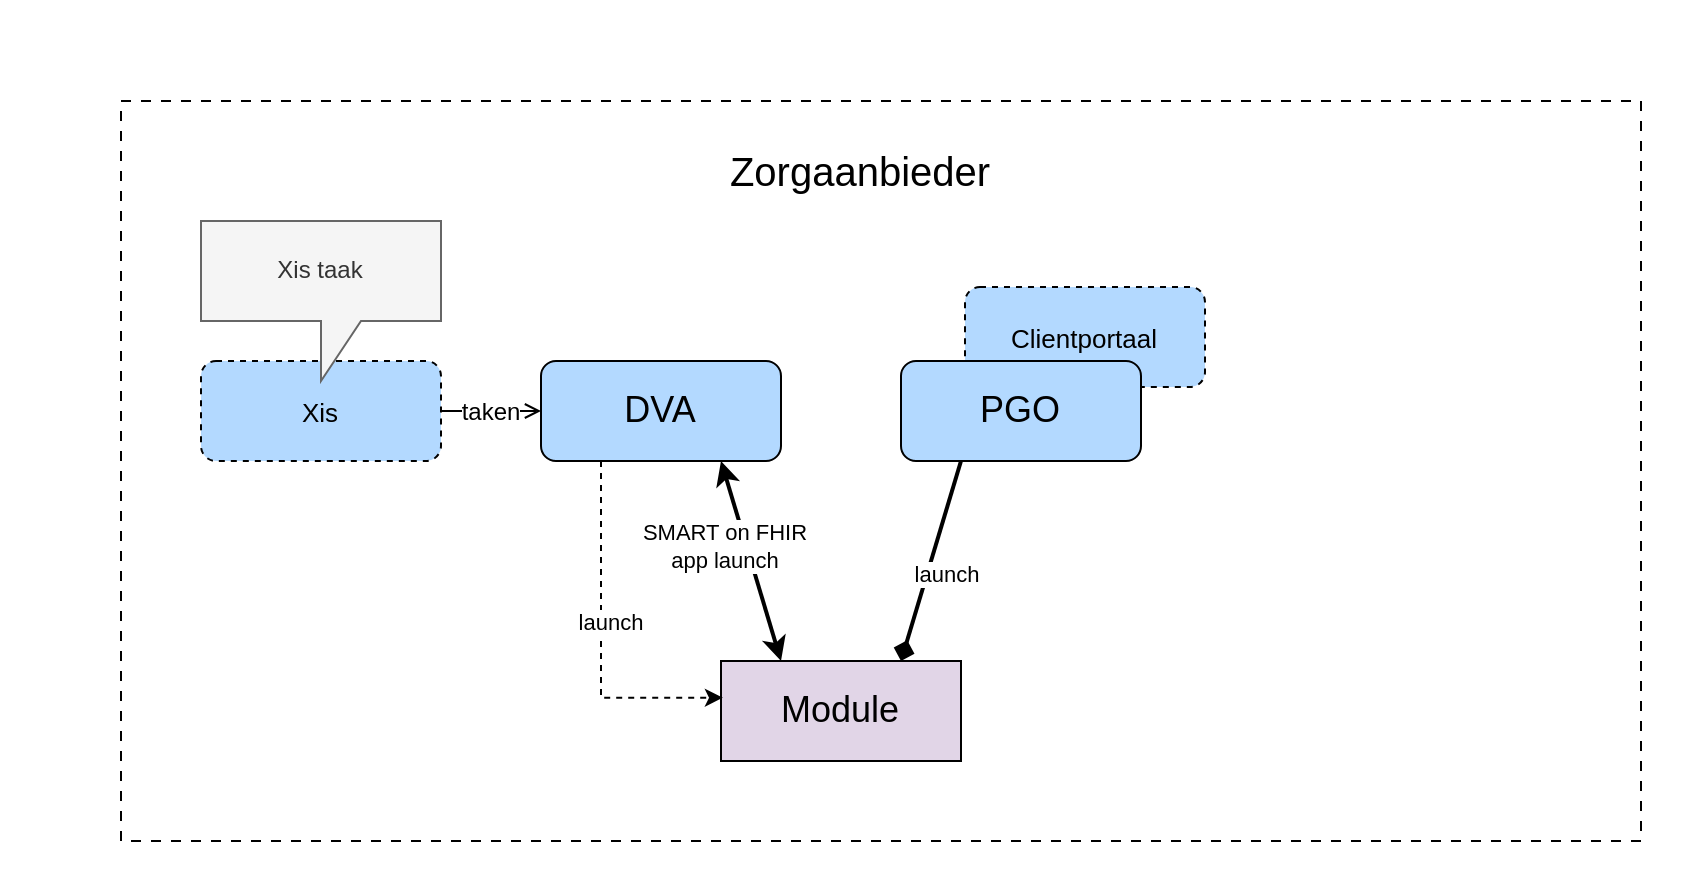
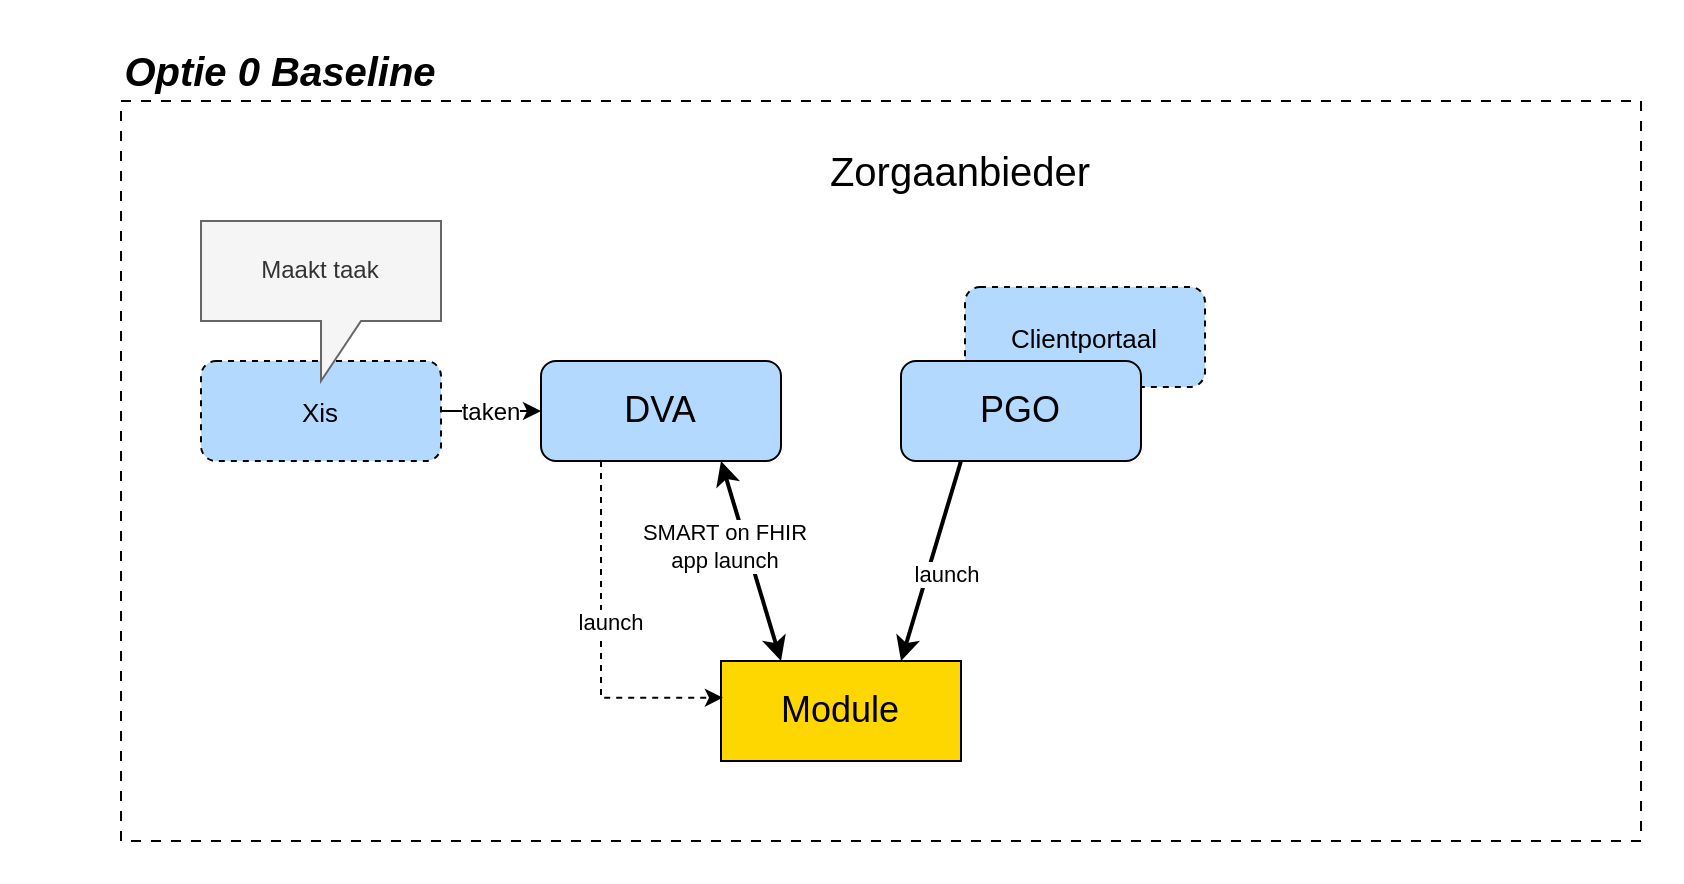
node "Optie 0 Baseline": added
node "Zorgaanbieder": moved (861, 171) -> (961, 171)
node "Xis taak": label "Xis taak" -> "Maakt taak"
edge "Xis" -> "DVA": arrowhead open -> classic
edge "PGO" -> "Module": arrowhead diamond -> classic
node "Module": fillcolor #e1d5e7 -> #ffd700
